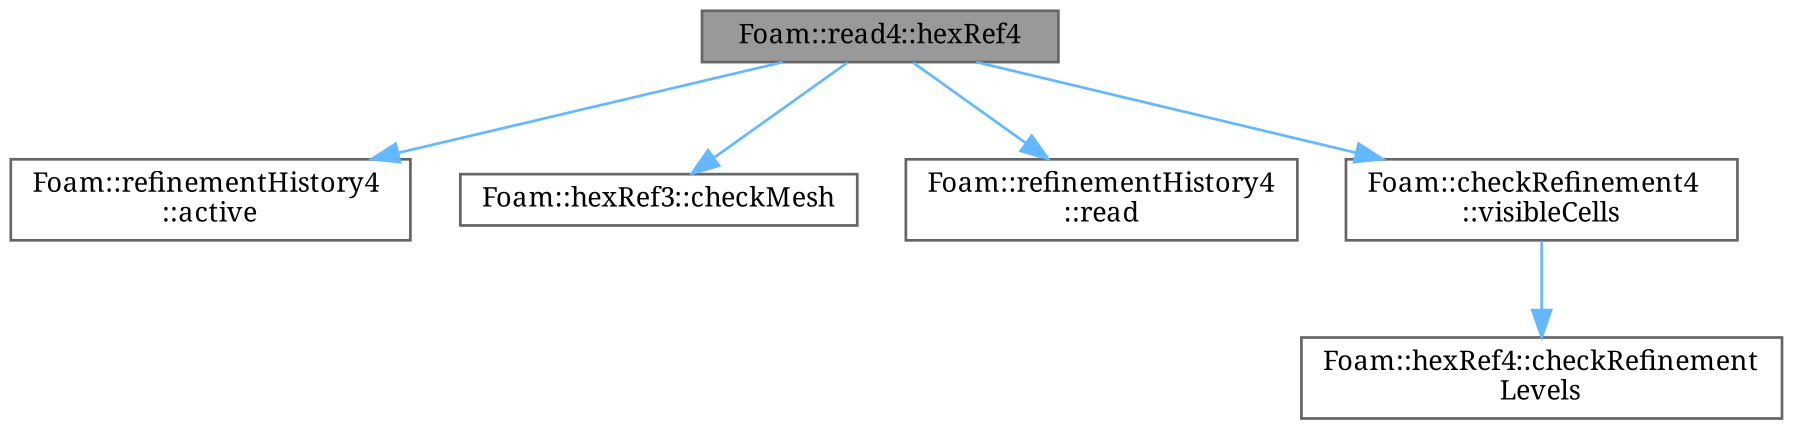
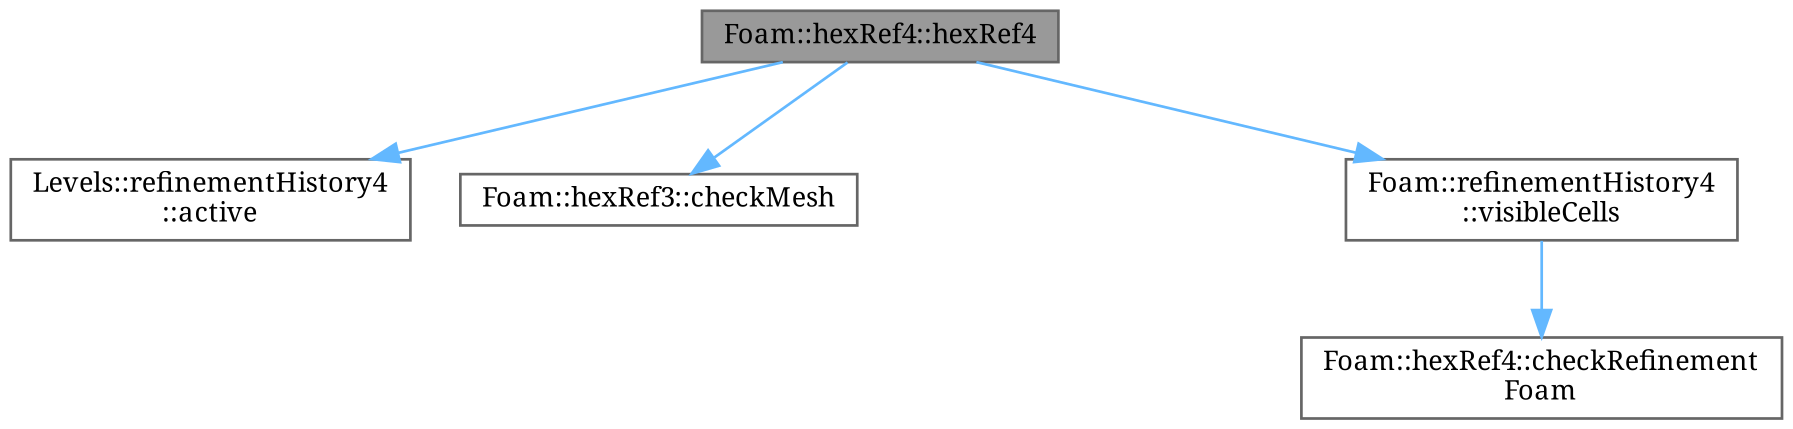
node "Foam::read4::hexRef4": label "Foam::read4::hexRef4" -> "Foam::hexRef4::hexRef4"
node "Foam::refinementHistory4 ::active": label "Foam::refinementHistory4 ::active" -> "Levels::refinementHistory4 ::active"
node "Foam::refinementHistory4 ::read": removed
node "Foam::checkRefinement4 ::visibleCells": label "Foam::checkRefinement4 ::visibleCells" -> "Foam::refinementHistory4 ::visibleCells"
node "Foam::hexRef4::checkRefinement Levels": label "Foam::hexRef4::checkRefinement Levels" -> "Foam::hexRef4::checkRefinement Foam"
